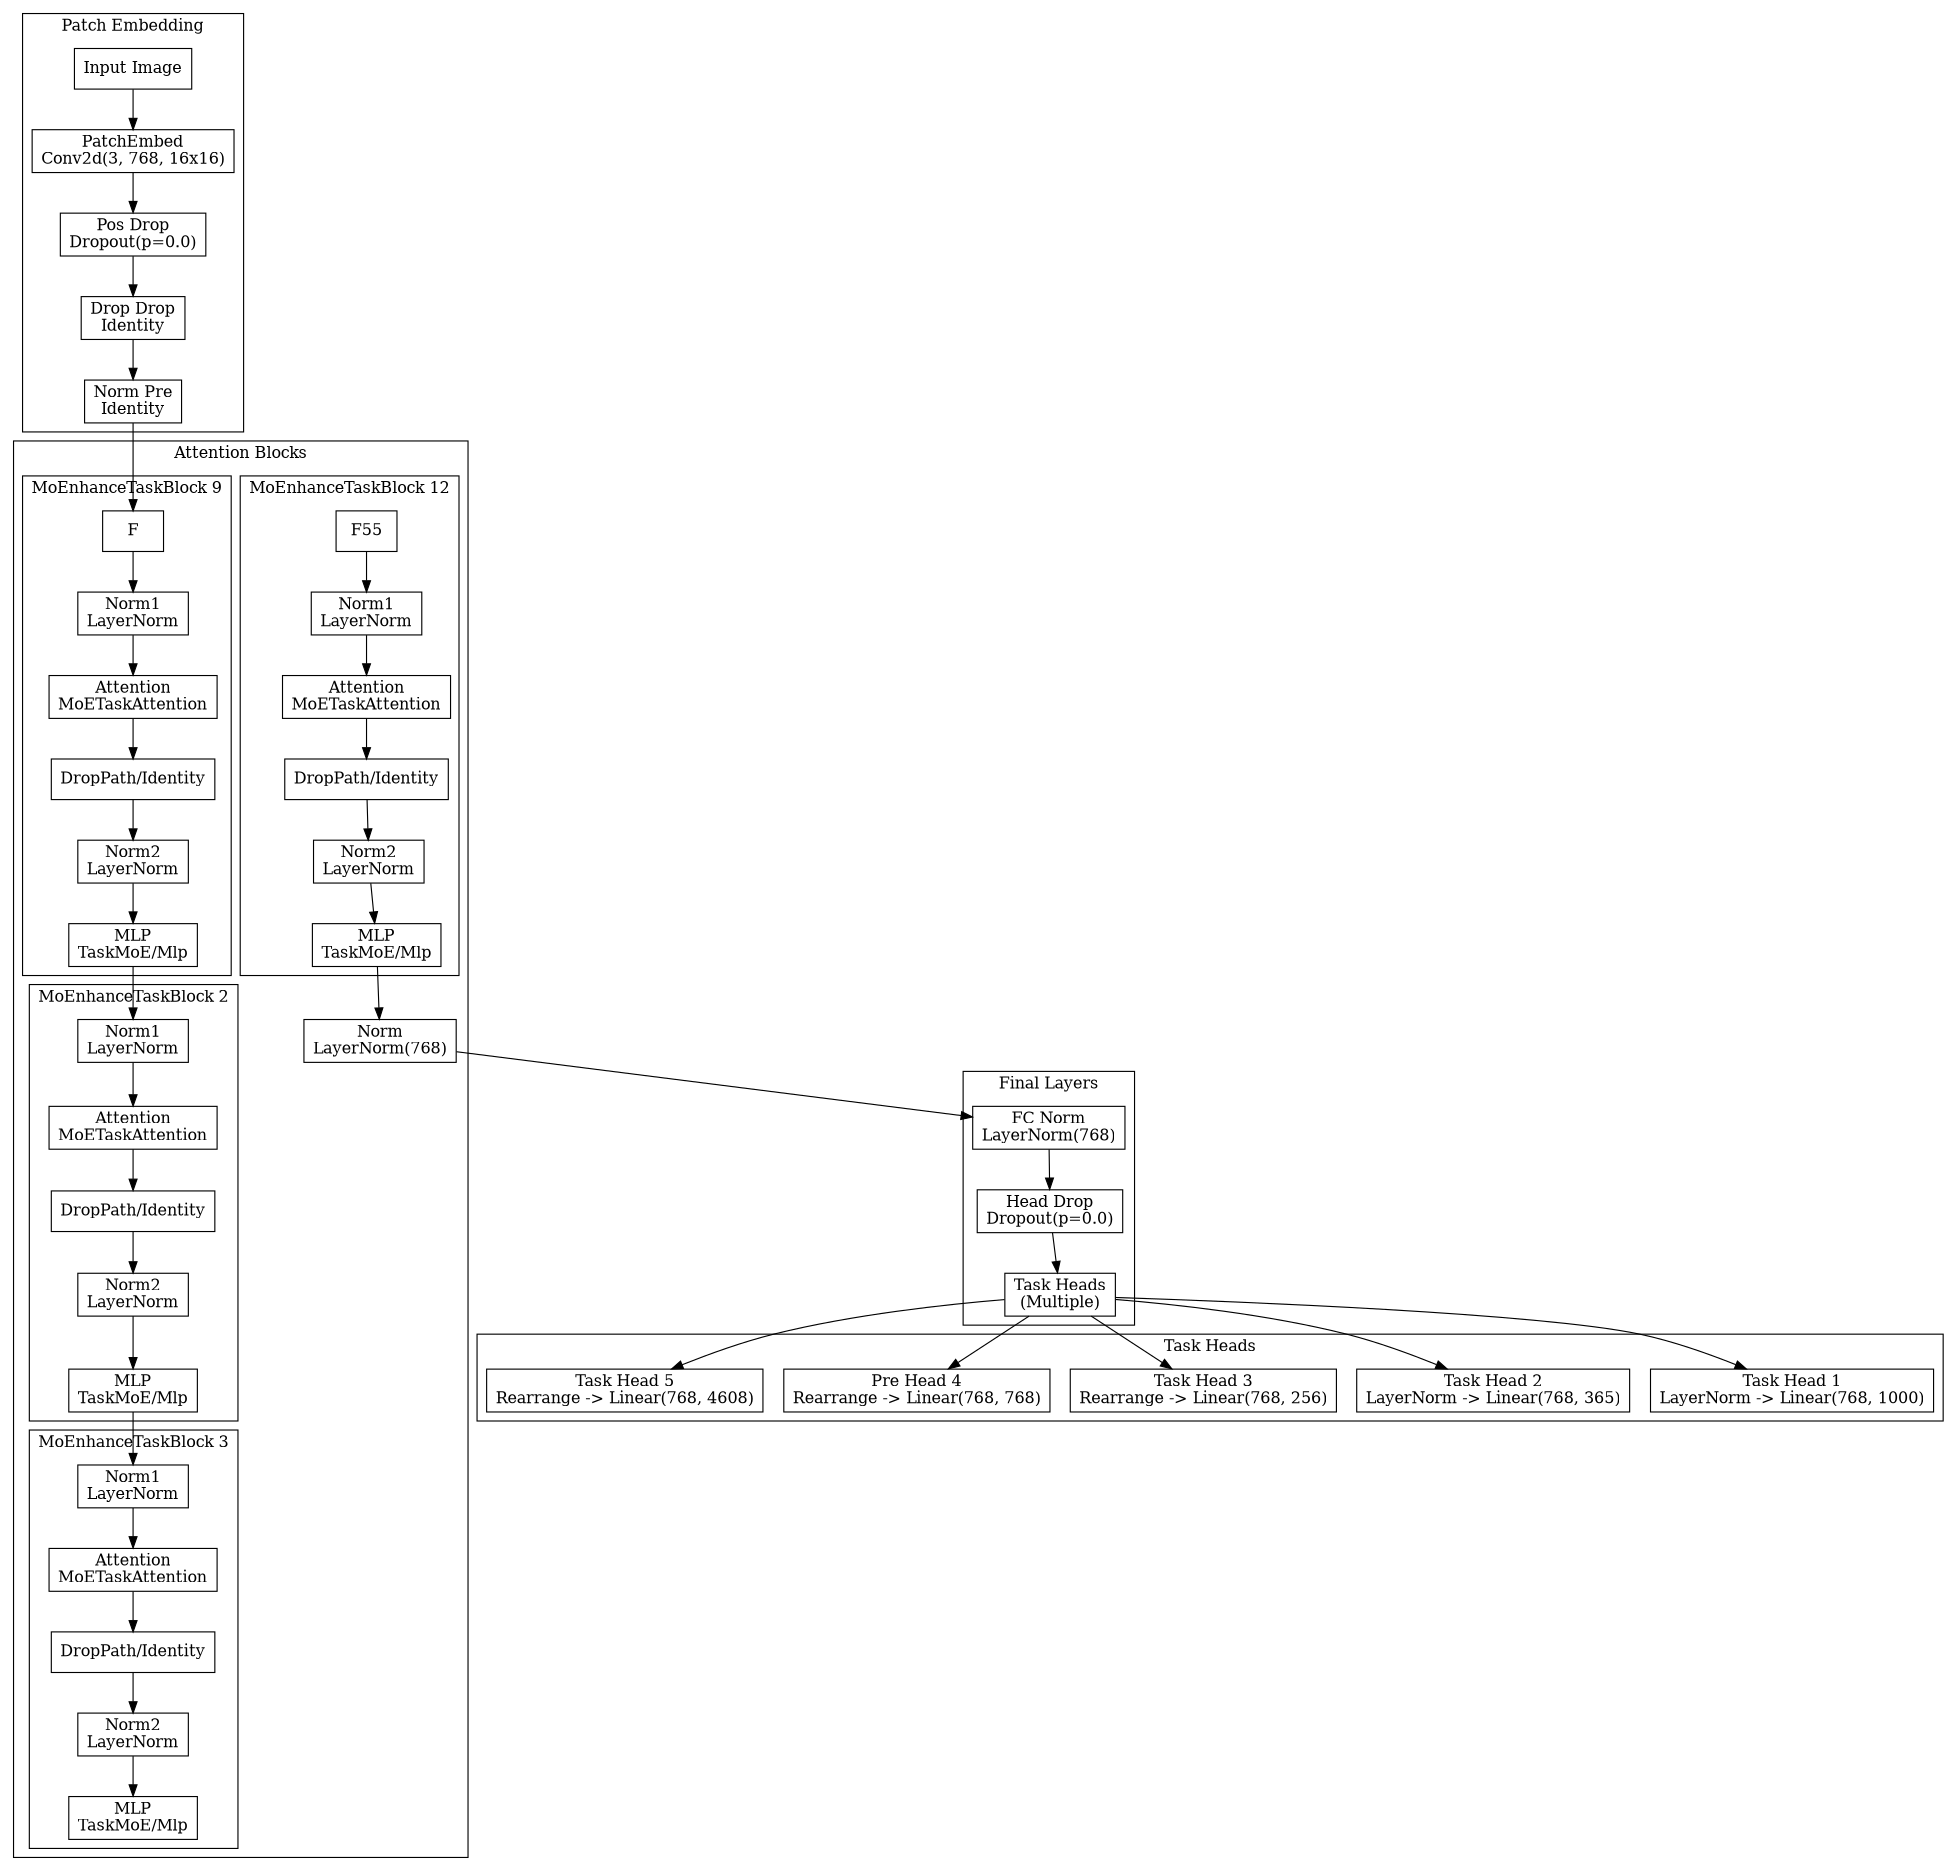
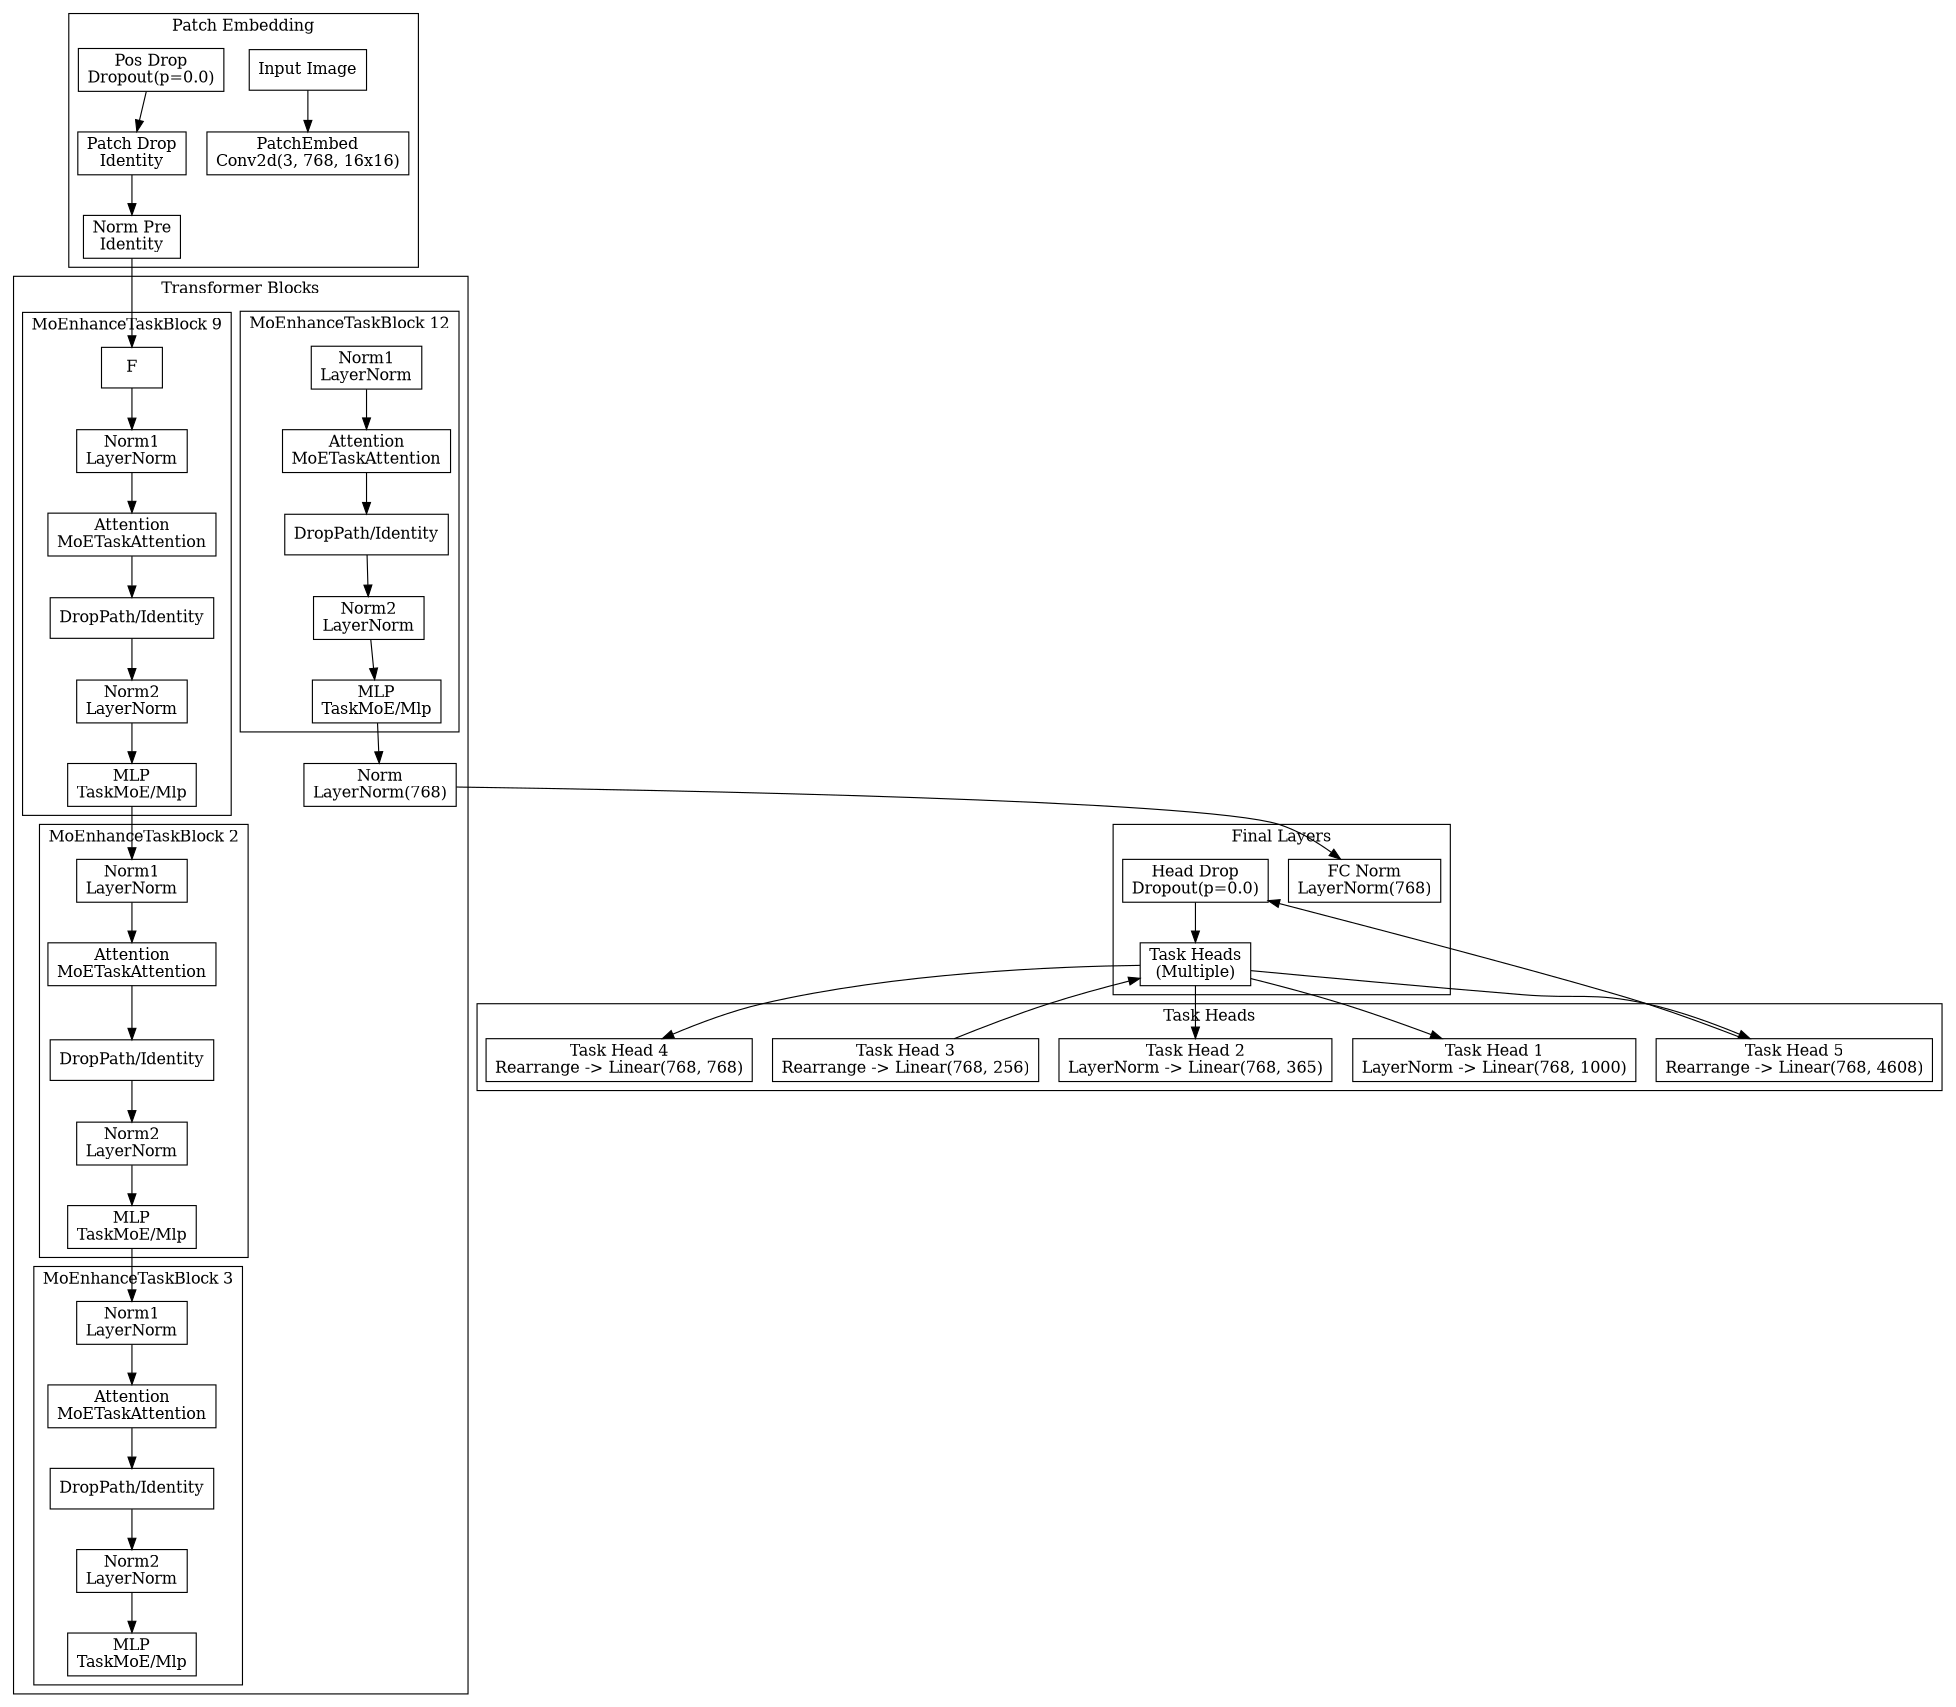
edge "PatchEmbed Conv2d(3, 768, 16x16)" -> "Pos Drop Dropout(p=0.0)": removed
node "Drop Drop Identity": label "Drop Drop Identity" -> "Patch Drop Identity"
cluster "Attention Blocks": label "Attention Blocks" -> "Transformer Blocks"
node "F55": removed
edge "FC Norm LayerNorm(768)" -> "Head Drop Dropout(p=0.0)": now "Task Head 5 Rearrange -> Linear(768, 4608)" -> "Head Drop Dropout(p=0.0)"
edge "Task Heads (Multiple)" -> "Task Head 3 Rearrange -> Linear(768, 256)": reversed
node "Pre Head 4 Rearrange -> Linear(768, 768)": label "Pre Head 4 Rearrange -> Linear(768, 768)" -> "Task Head 4 Rearrange -> Linear(768, 768)"
